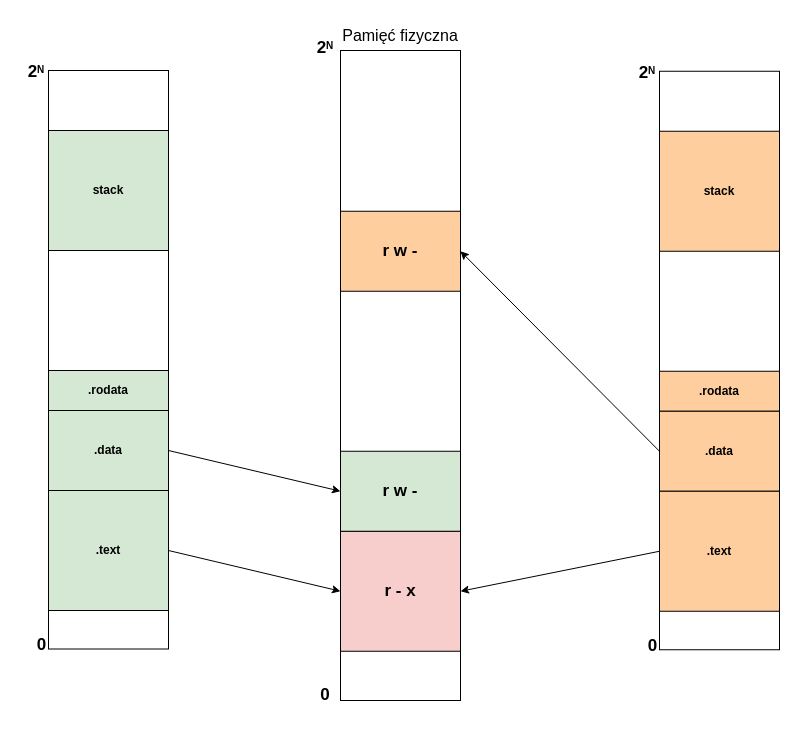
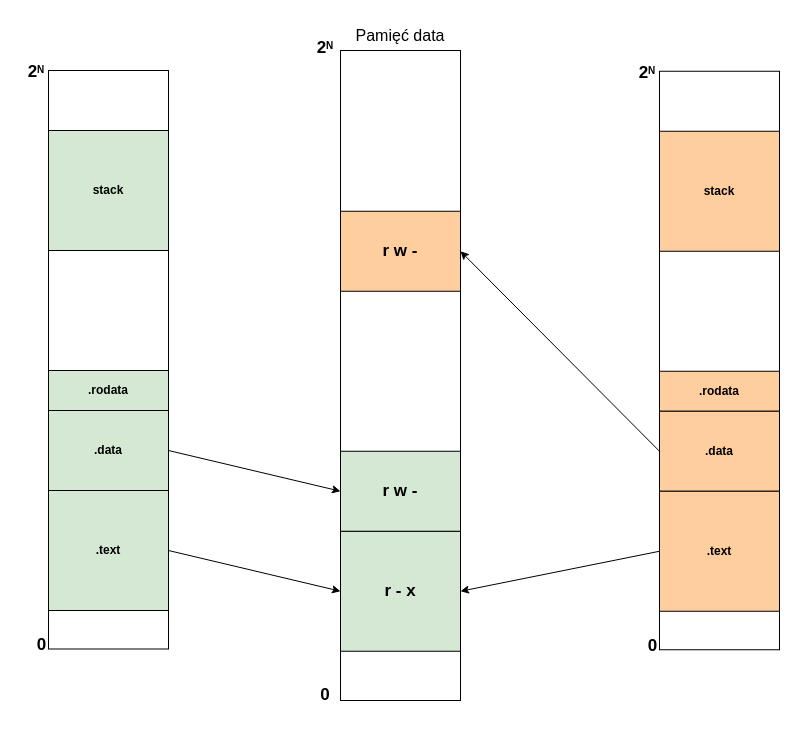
node "Pamięć fizyczna": label "Pamięć fizyczna" -> "Pamięć data"
node "r - x": fillcolor #f8cecc -> #d5e8d4
